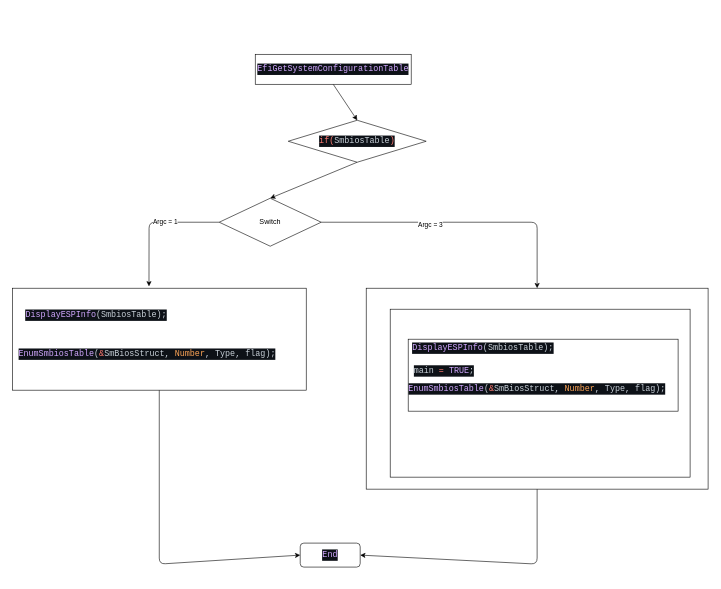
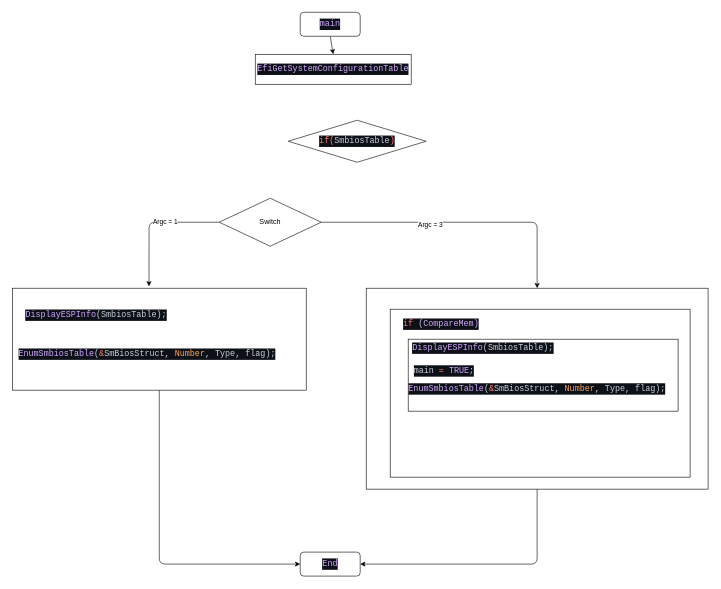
node "main": added
edge "main" -> "EfiGetSystemConfigurationTable": added
edge "EfiGetSystemConfigurationTable" -> "if(SmbiosTable)": removed
edge "if(SmbiosTable)" -> "Switch": removed
node "if (CompareMem)": added
node "End": moved (330, 555) -> (330, 564)
